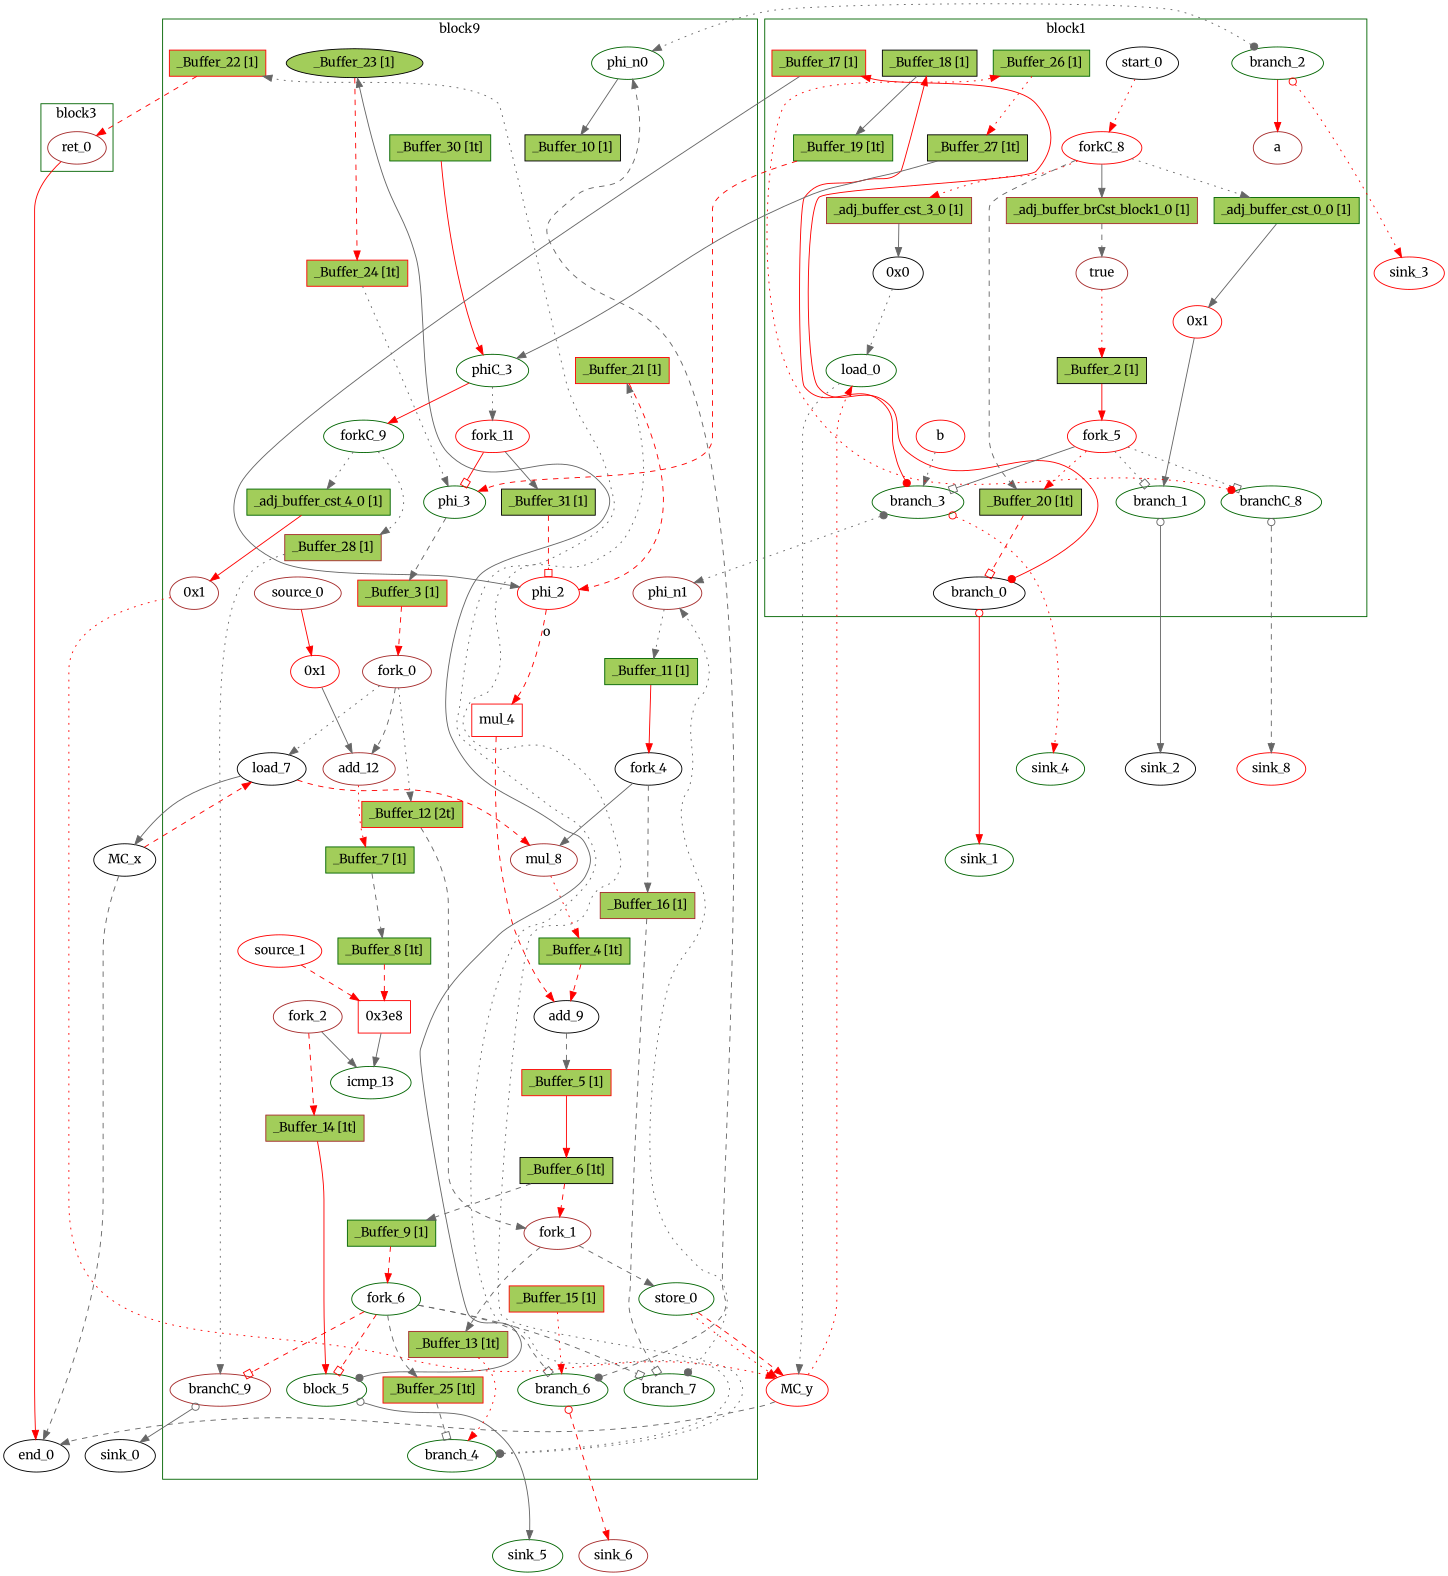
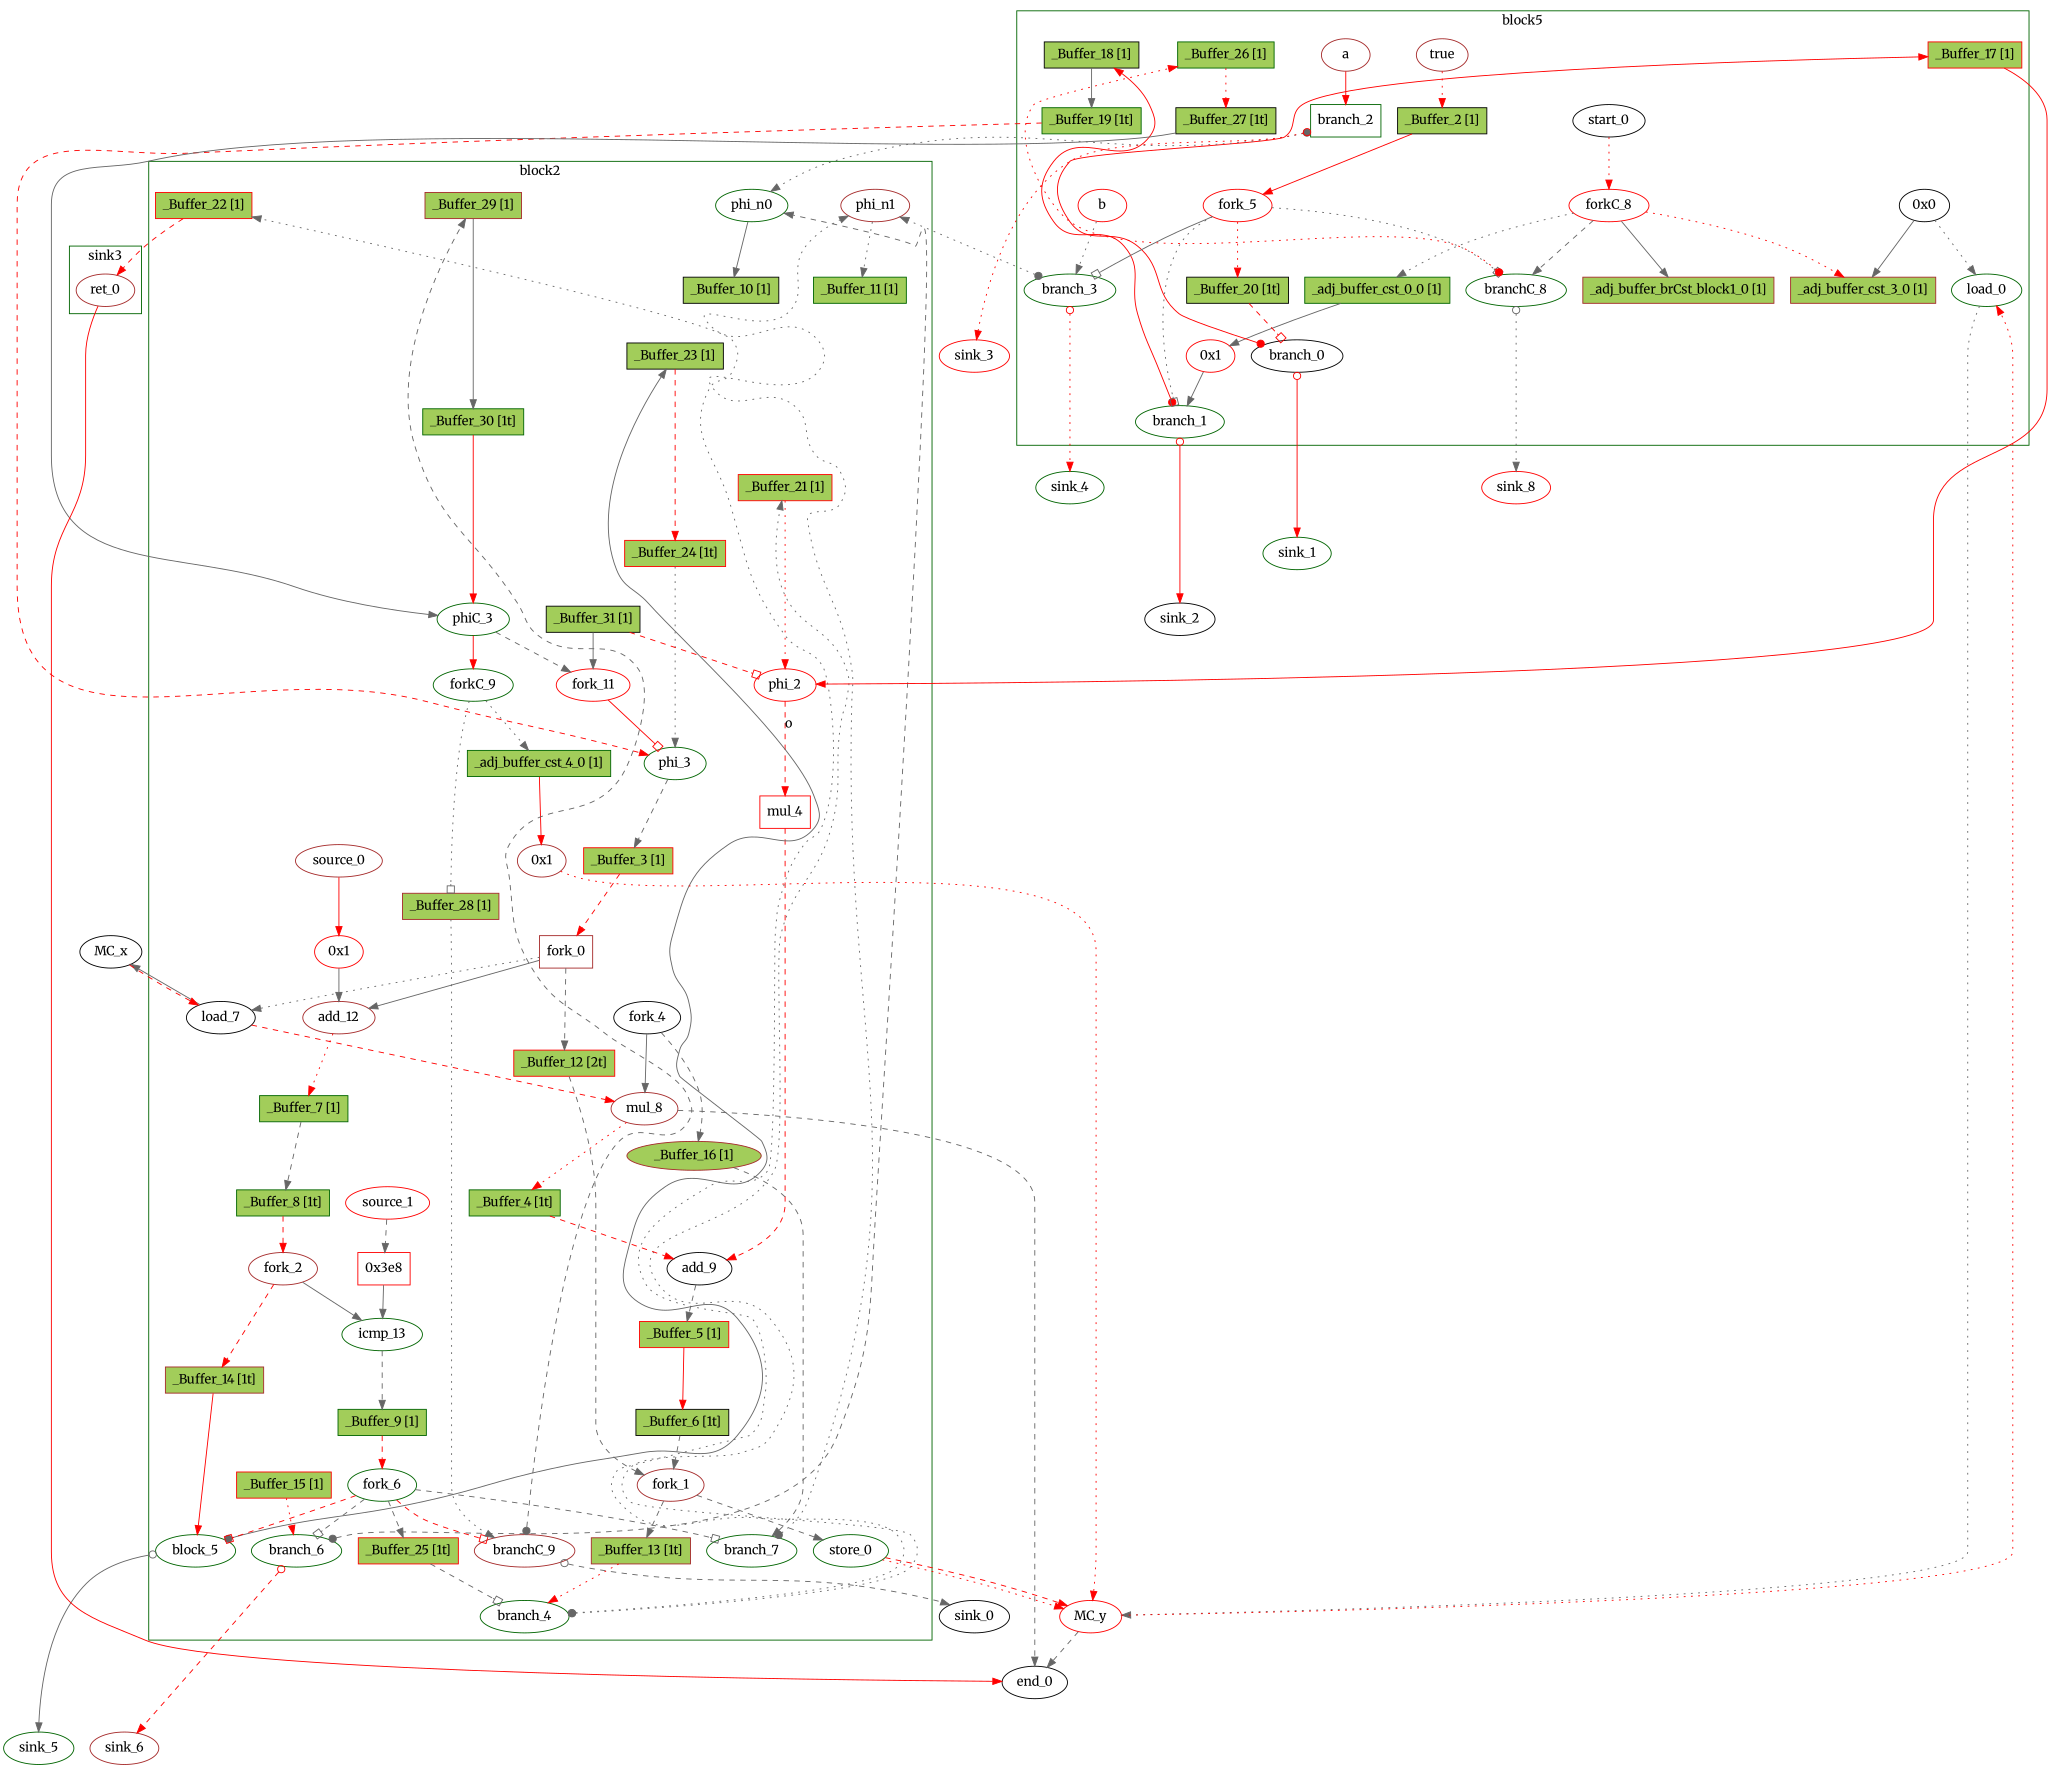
cluster "block9": label "block9" -> "block2"
cluster "block1": label "block1" -> "block5"
node "_Buffer_23 [1]": shape ellipse -> box
node "branch_2": shape ellipse -> box
edge "branch_2" -> "a": reversed
cluster "block3": label "block3" -> "sink3"
node "_Buffer_29 [1]": added
edge "_adj_buffer_cst_3_0 [1]" -> "0x0": reversed
edge "_adj_buffer_brCst_block1_0 [1]" -> "true": removed
edge "_Buffer_18 [1]" -- "branch_3": now "_Buffer_18 [1]" -- "branch_1"
edge "forkC_8" -> "_Buffer_20 [1t]": now "forkC_8" -> "branchC_8"
edge "_Buffer_17 [1]" -> "phi_2": color gray40 -> red
edge "phiC_3" -> "fork_11": style dotted -> dashed
edge "fork_11" -> "_Buffer_31 [1]": reversed
edge "forkC_9" -> "_Buffer_28 [1]": arrowhead normal -> obox
edge "_Buffer_21 [1]" -> "phi_2": style dashed -> dotted
edge "branch_1" -- "sink_2": color gray40 -> red
edge "branchC_8" -- "sink_8": style dashed -> dotted
node "fork_0": shape ellipse -> box
edge "_Buffer_11 [1]" -> "fork_4": removed
edge "fork_0" -> "add_12": style dashed -> solid
edge "fork_0" -> "_Buffer_12 [2t]": style dotted -> dashed
node "_Buffer_16 [1]": shape box -> ellipse
edge "_Buffer_8 [1t]" -> "0x3e8": now "_Buffer_8 [1t]" -> "fork_2"
edge "source_1" -> "0x3e8": color red -> gray40
edge "_Buffer_16 [1]" -> "branch_7": arrowhead obox -> normal
edge "MC_x" -> "end_0": now "mul_8" -> "end_0"
edge "_Buffer_6 [1t]" -> "fork_1": color red -> gray40
edge "_Buffer_6 [1t]" -> "_Buffer_9 [1]": now "icmp_13" -> "_Buffer_9 [1]"
edge "branchC_9" -- "sink_0": style solid -> dashed
